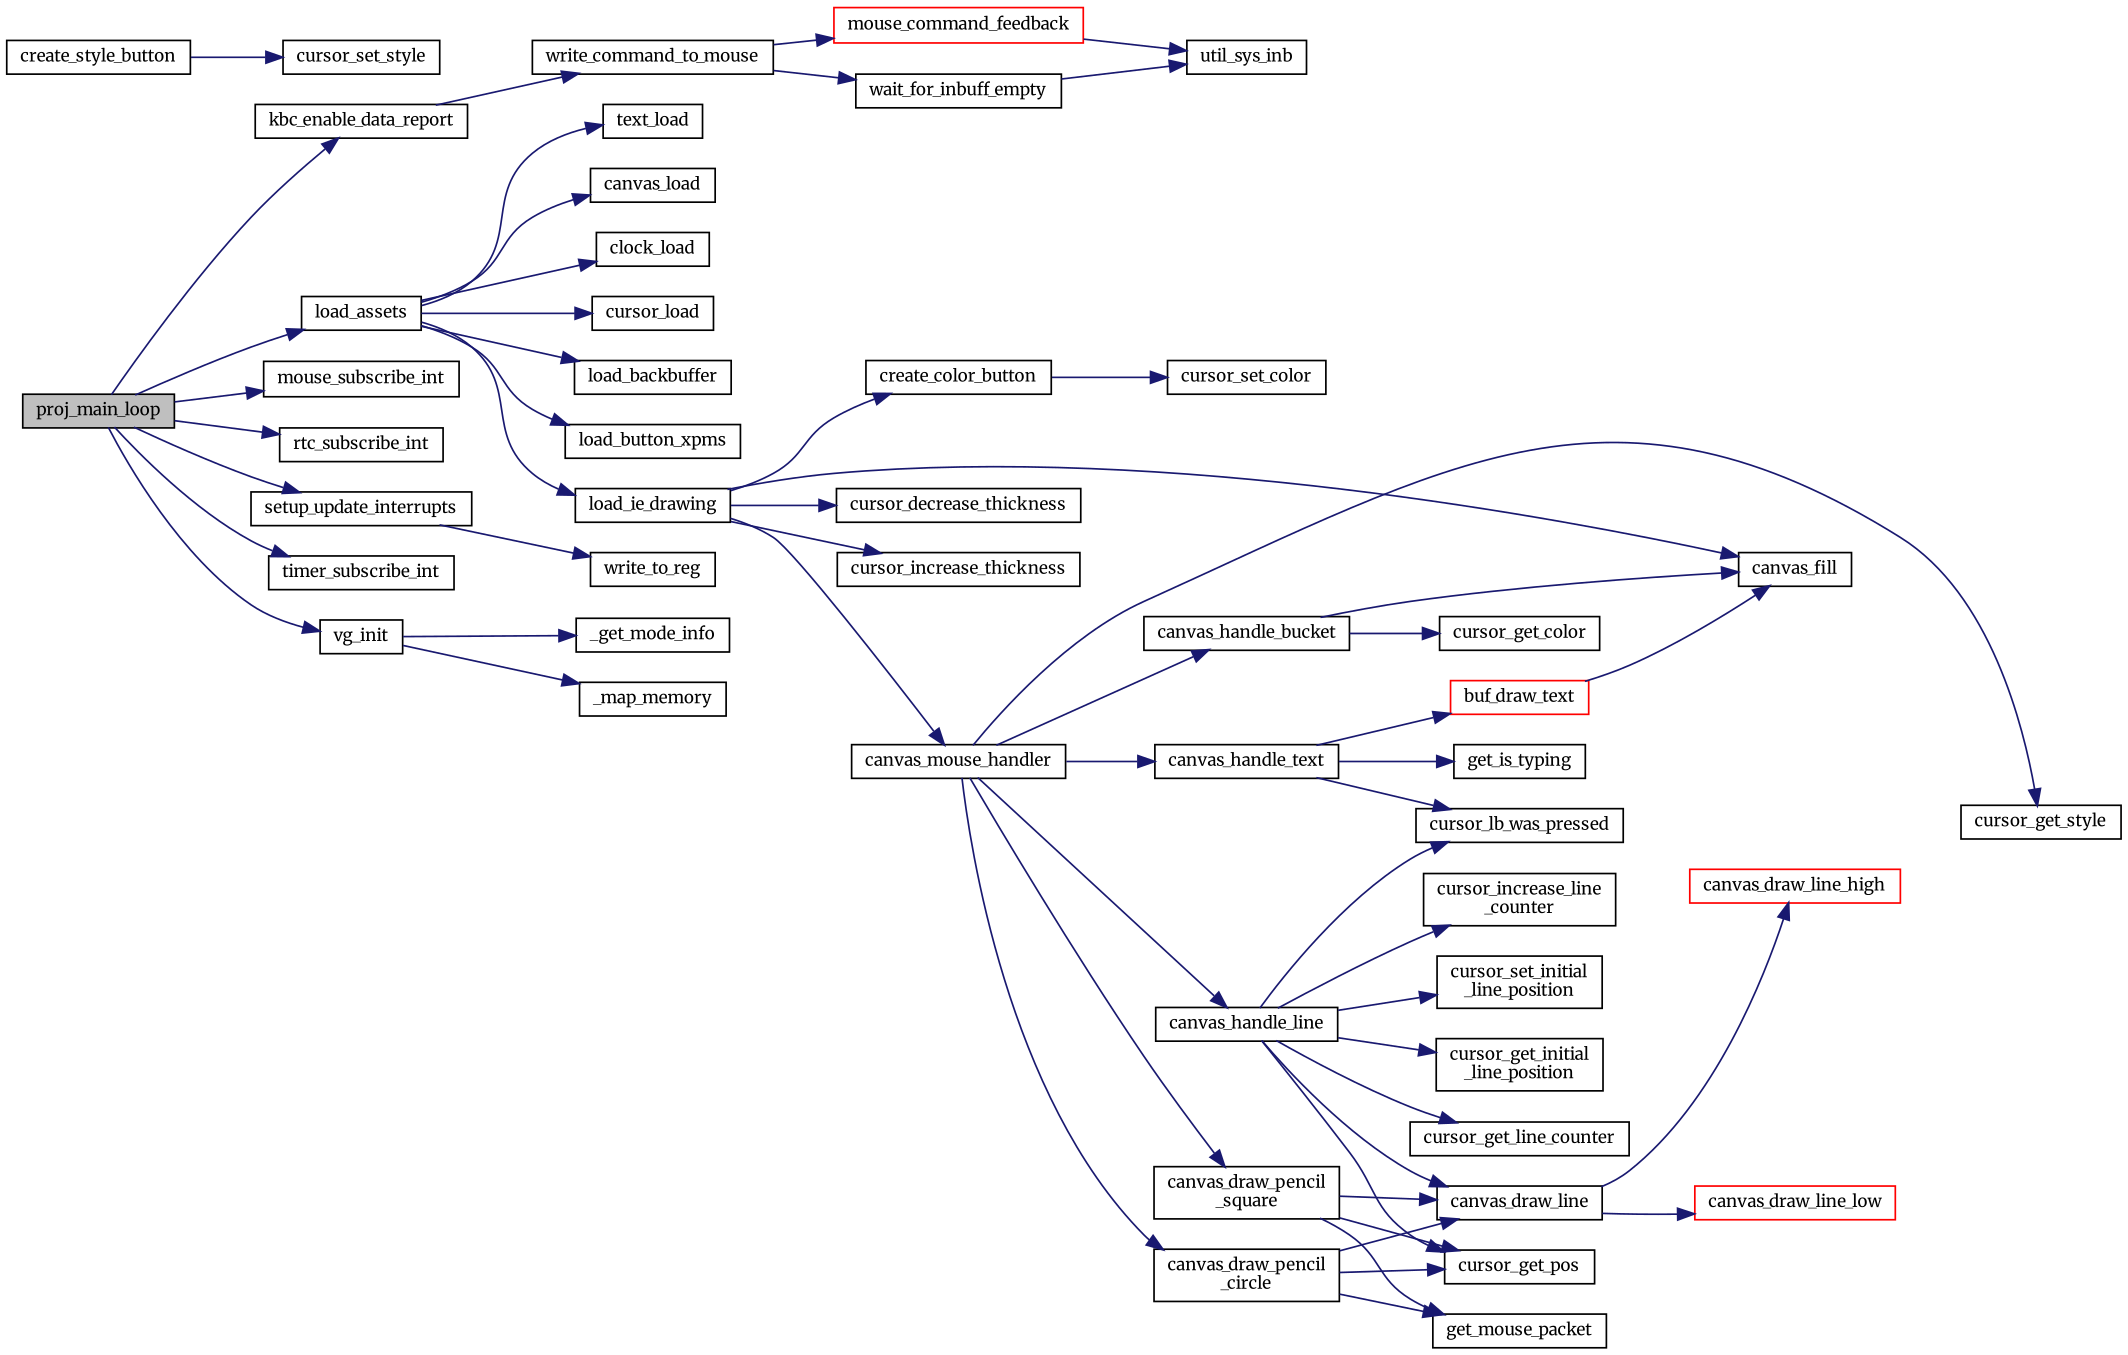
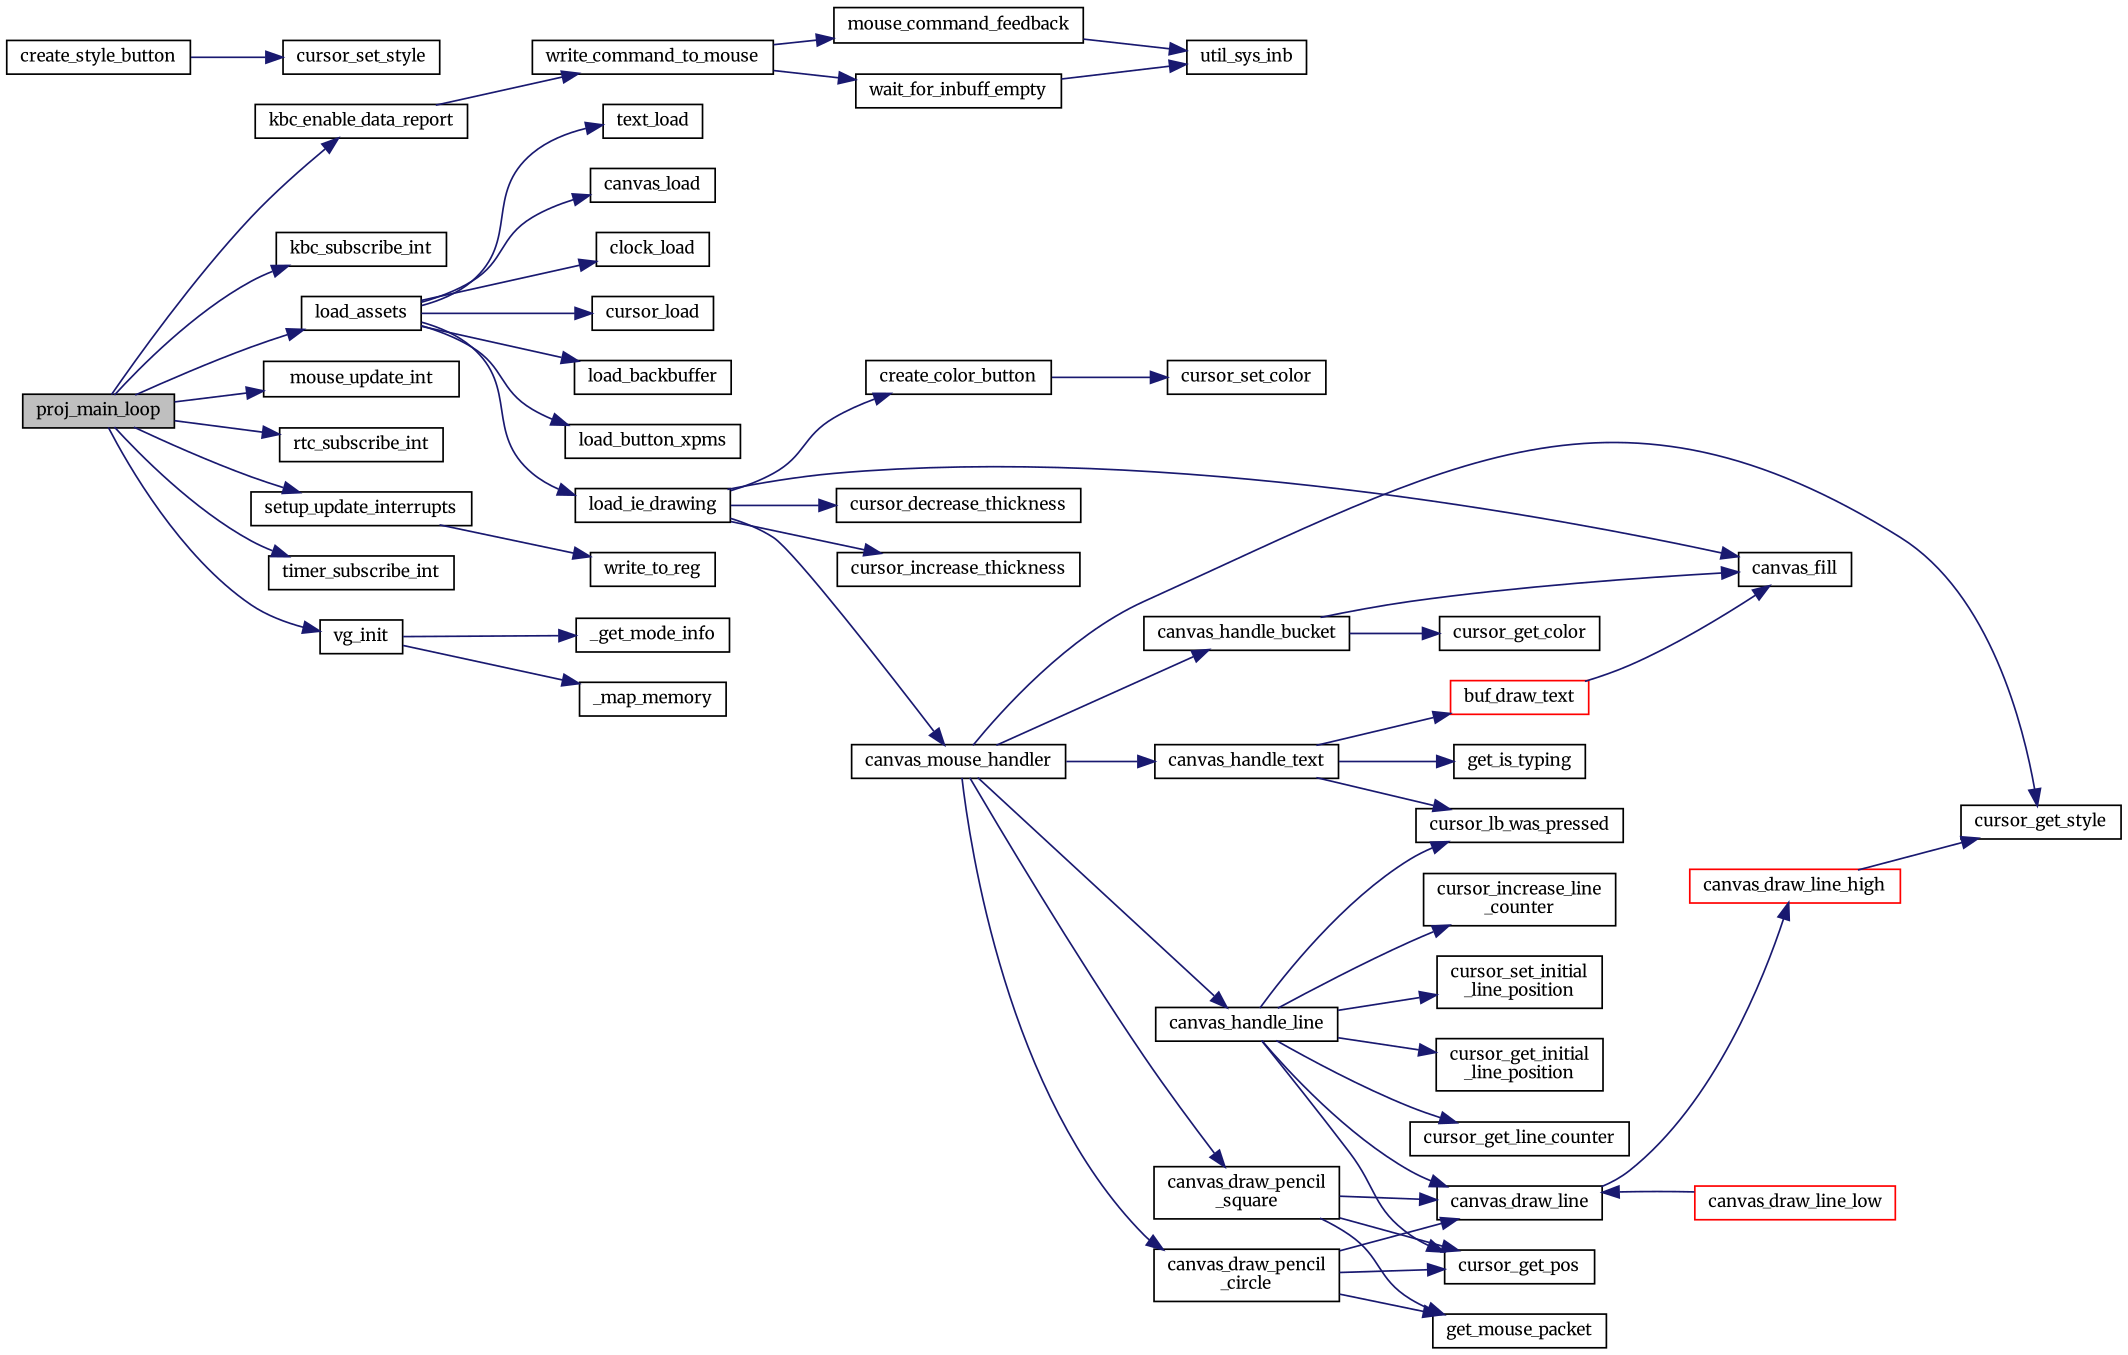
node "mouse_command_feedback": color red -> black
node "kbc_subscribe_int": added
node "mouse_subscribe_int": label "mouse_subscribe_int" -> "mouse_update_int"
edge "canvas_draw_line_high" -> "cursor_get_style": added
edge "canvas_draw_line" -> "canvas_draw_line_low": reversed
